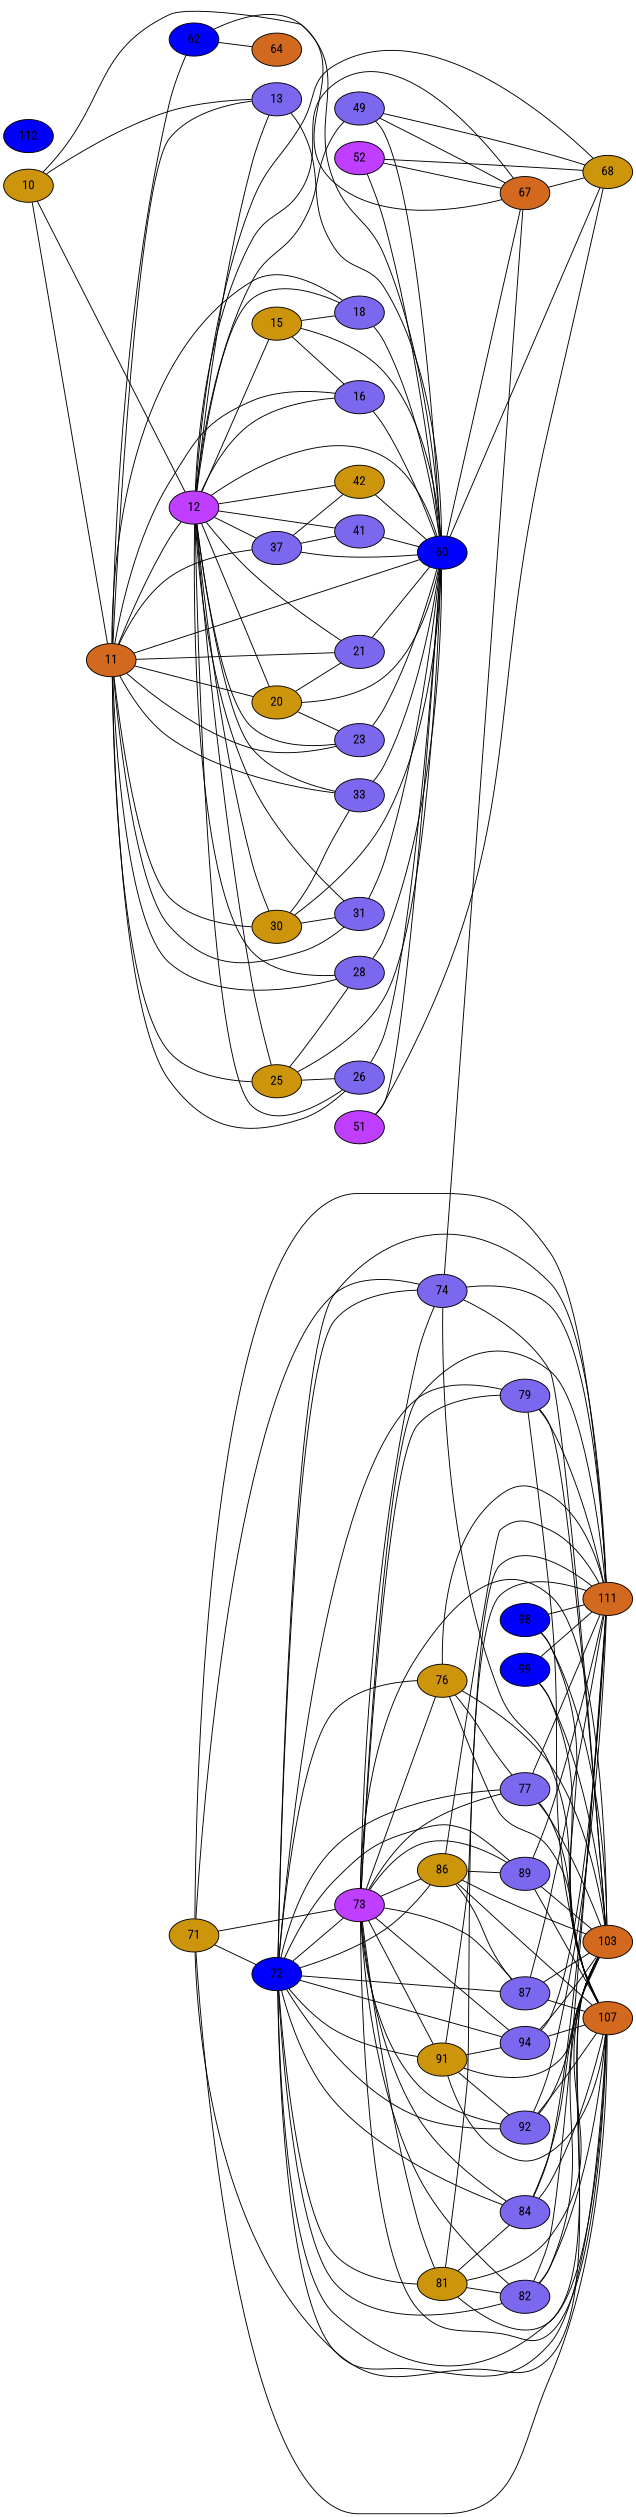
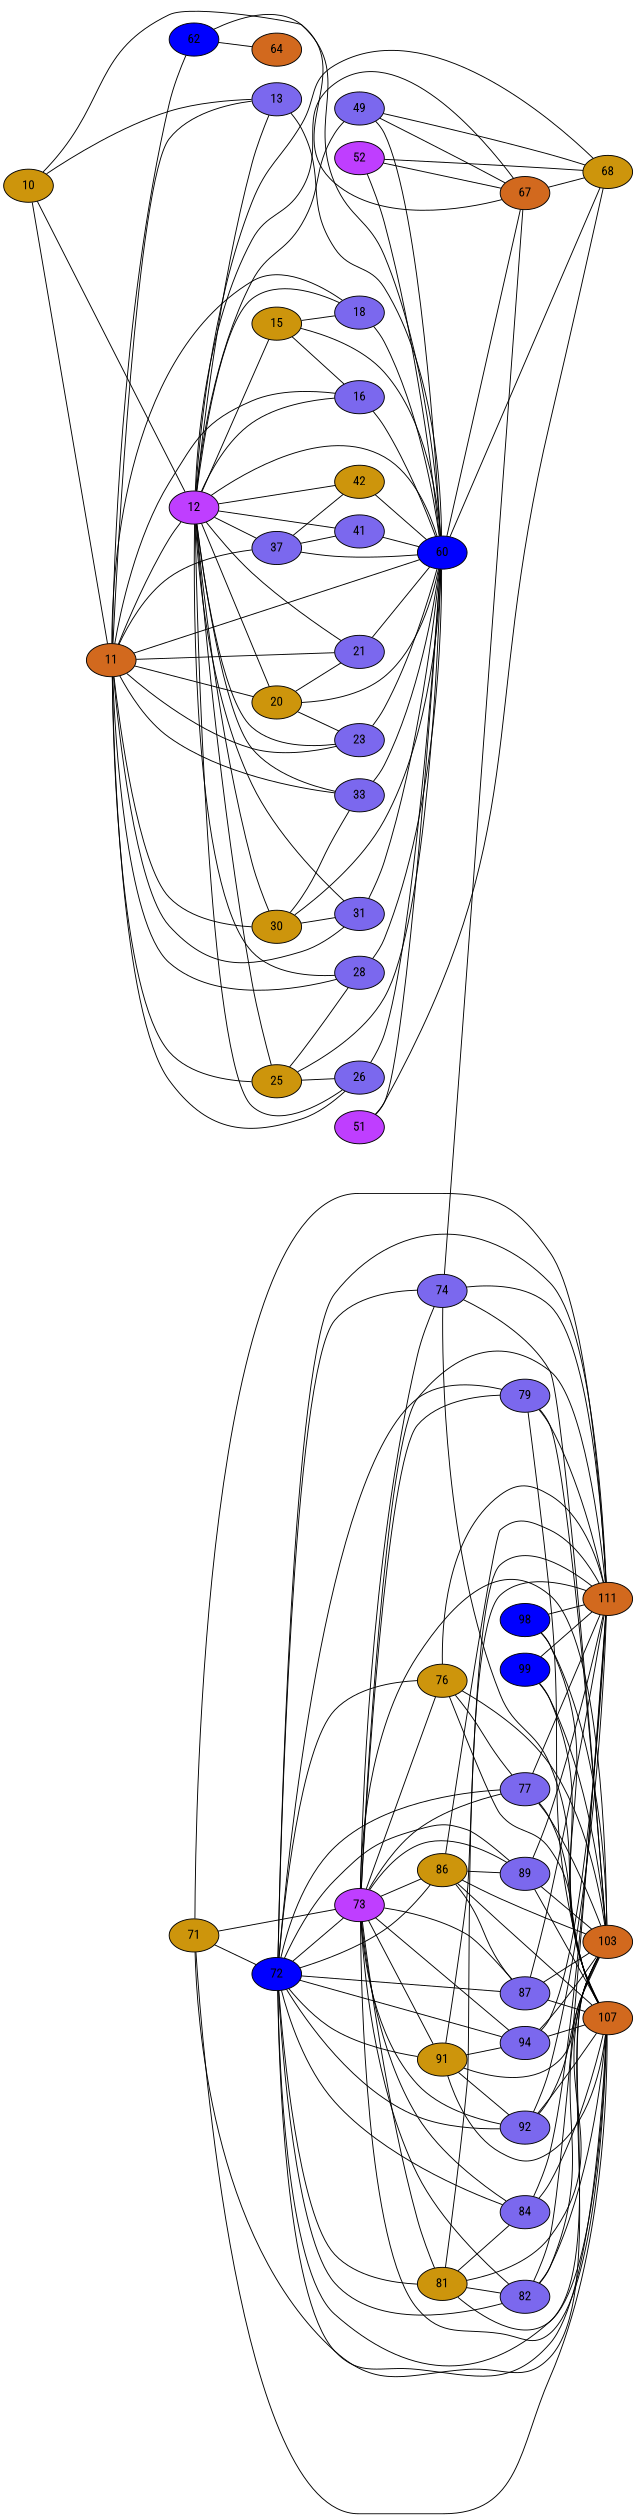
node "112": removed
edge "74" -- "71": removed
edge "103" -- "84": removed
